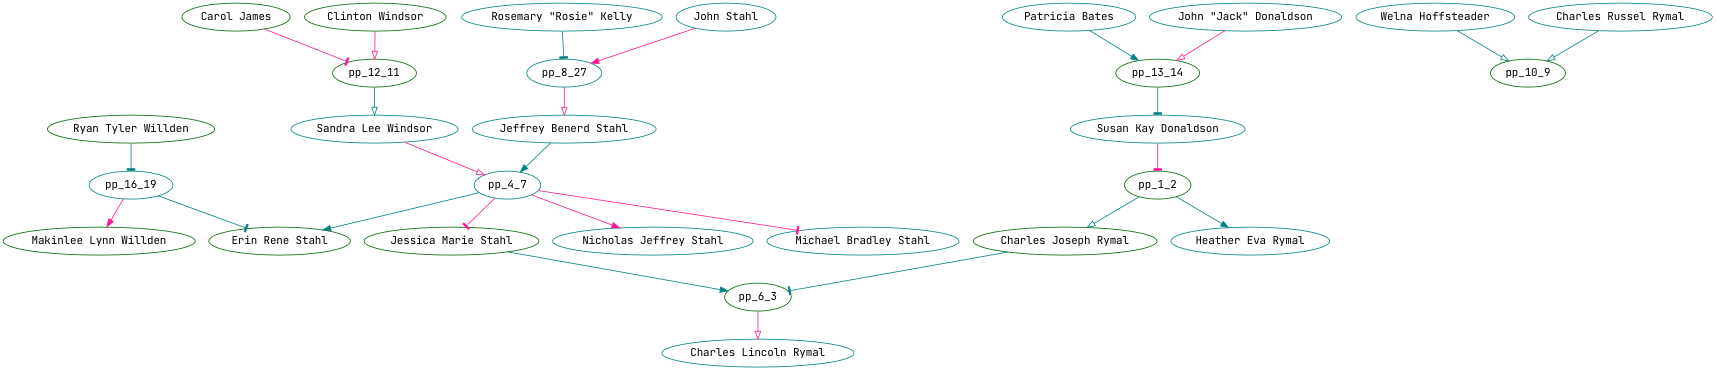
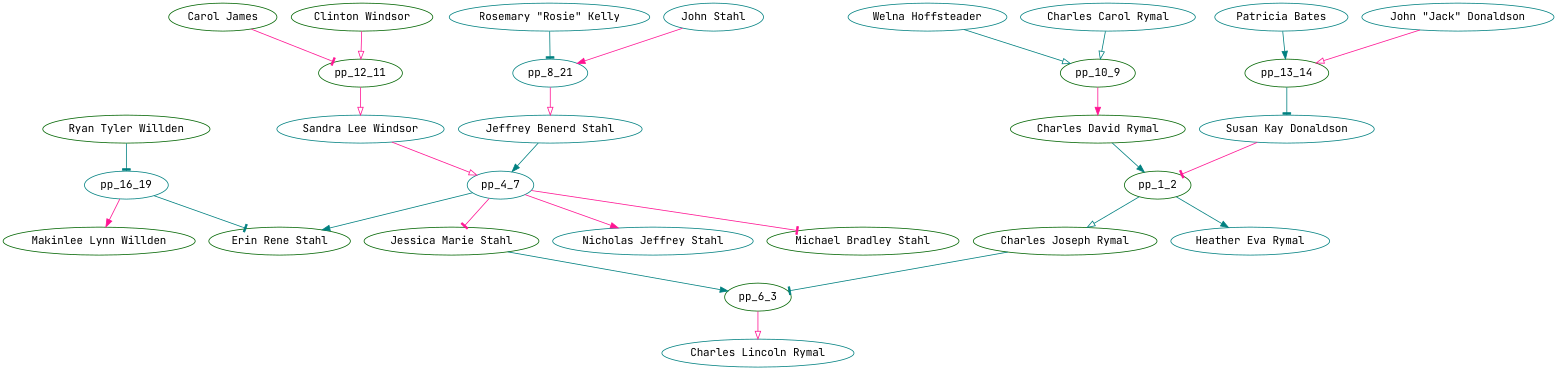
node "Charles Russel Rymal": label "Charles Russel Rymal" -> "Charles Carol Rymal"
node "pp_8_27": label "pp_8_27" -> "pp_8_21"
edge "pp_12_11" -> "Sandra Lee Windsor": color teal -> deeppink
node "Charles David Rymal": added
node "Michael Bradley Stahl": color teal -> darkgreen
